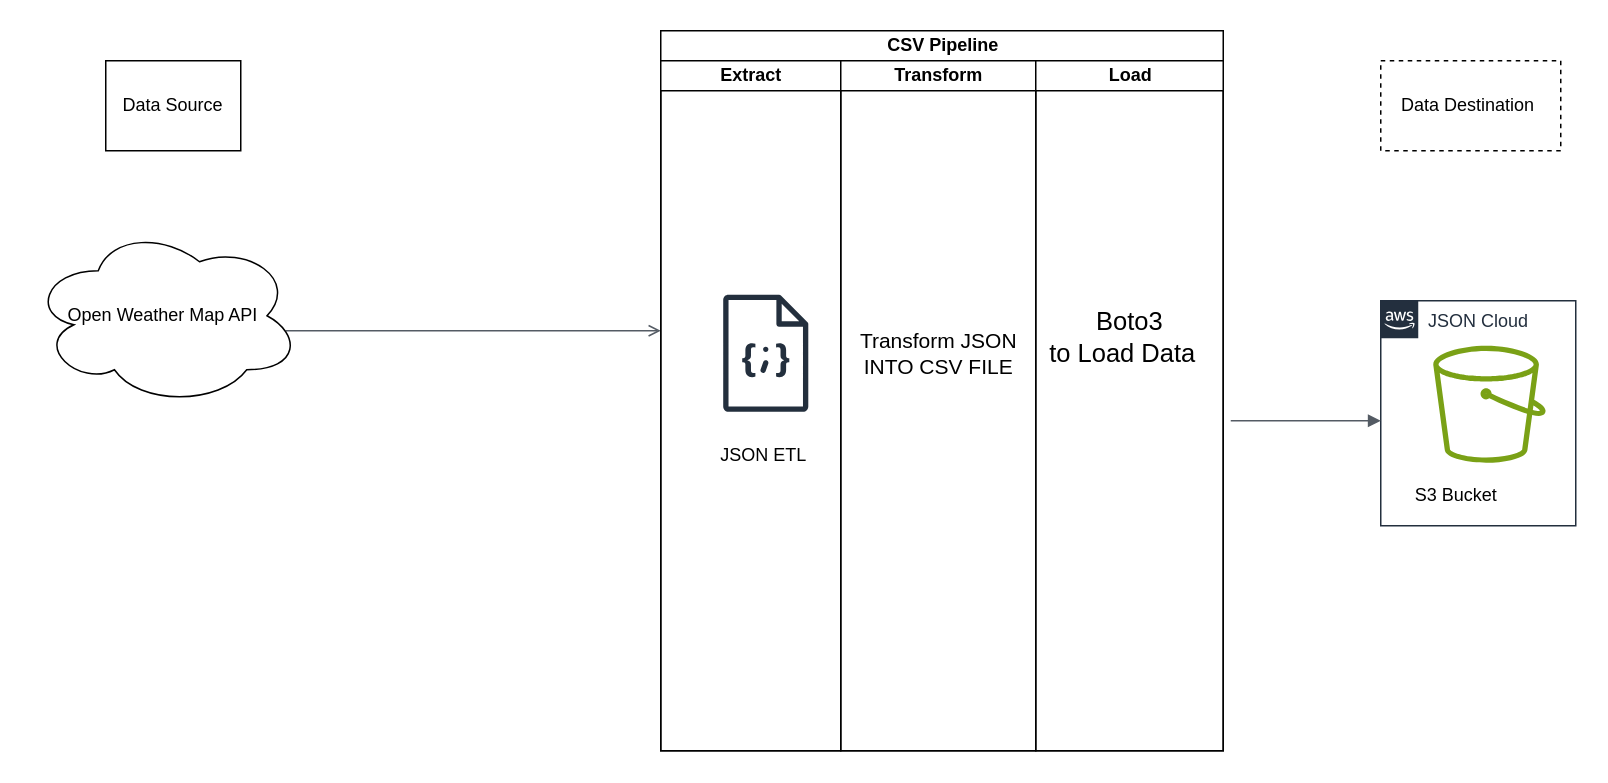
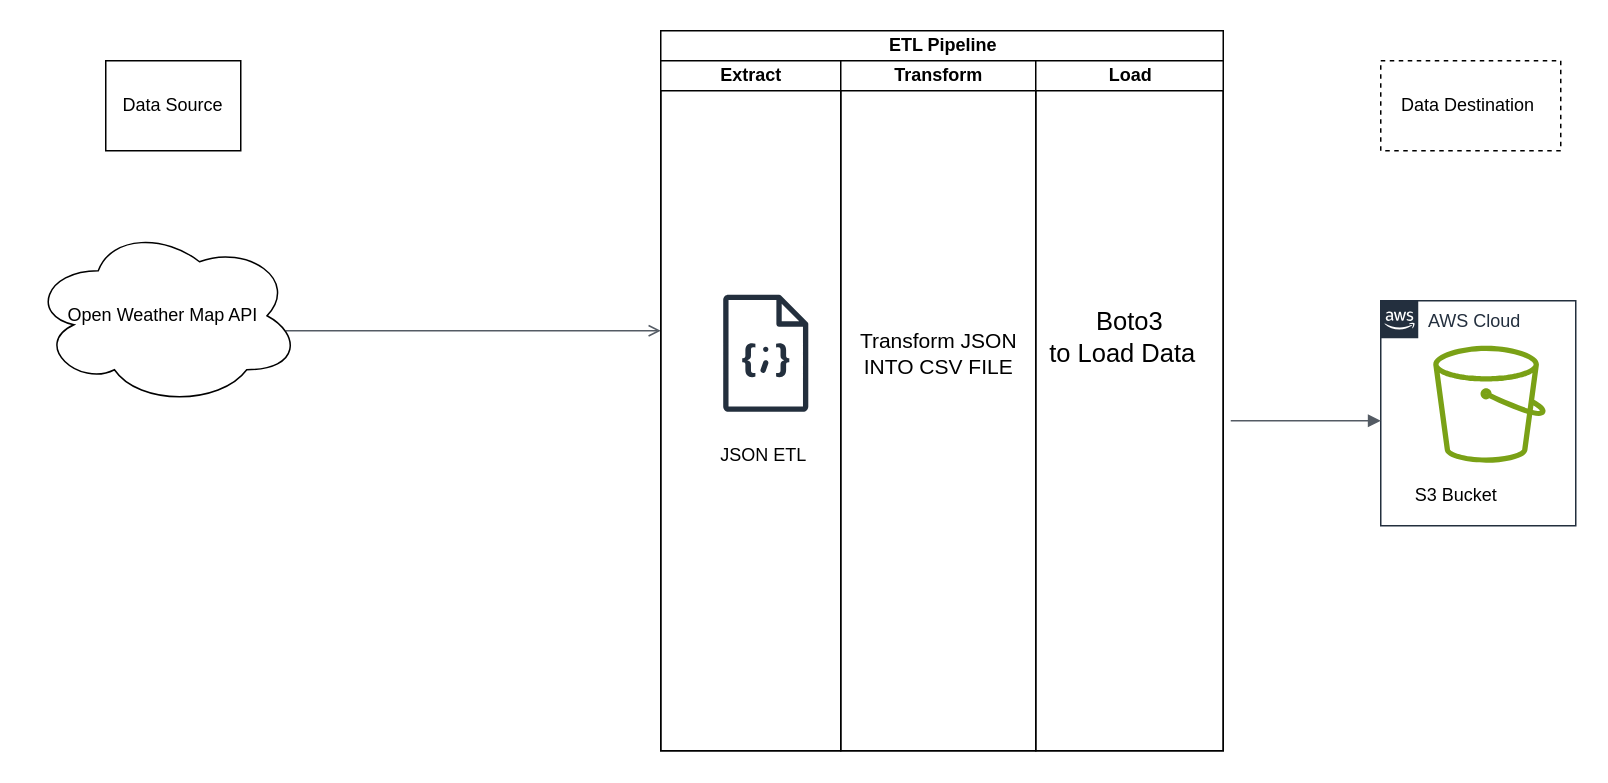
node "CSV Pipeline": label "CSV Pipeline" -> "ETL Pipeline"
node "JSON Cloud": label "JSON Cloud" -> "AWS Cloud"
